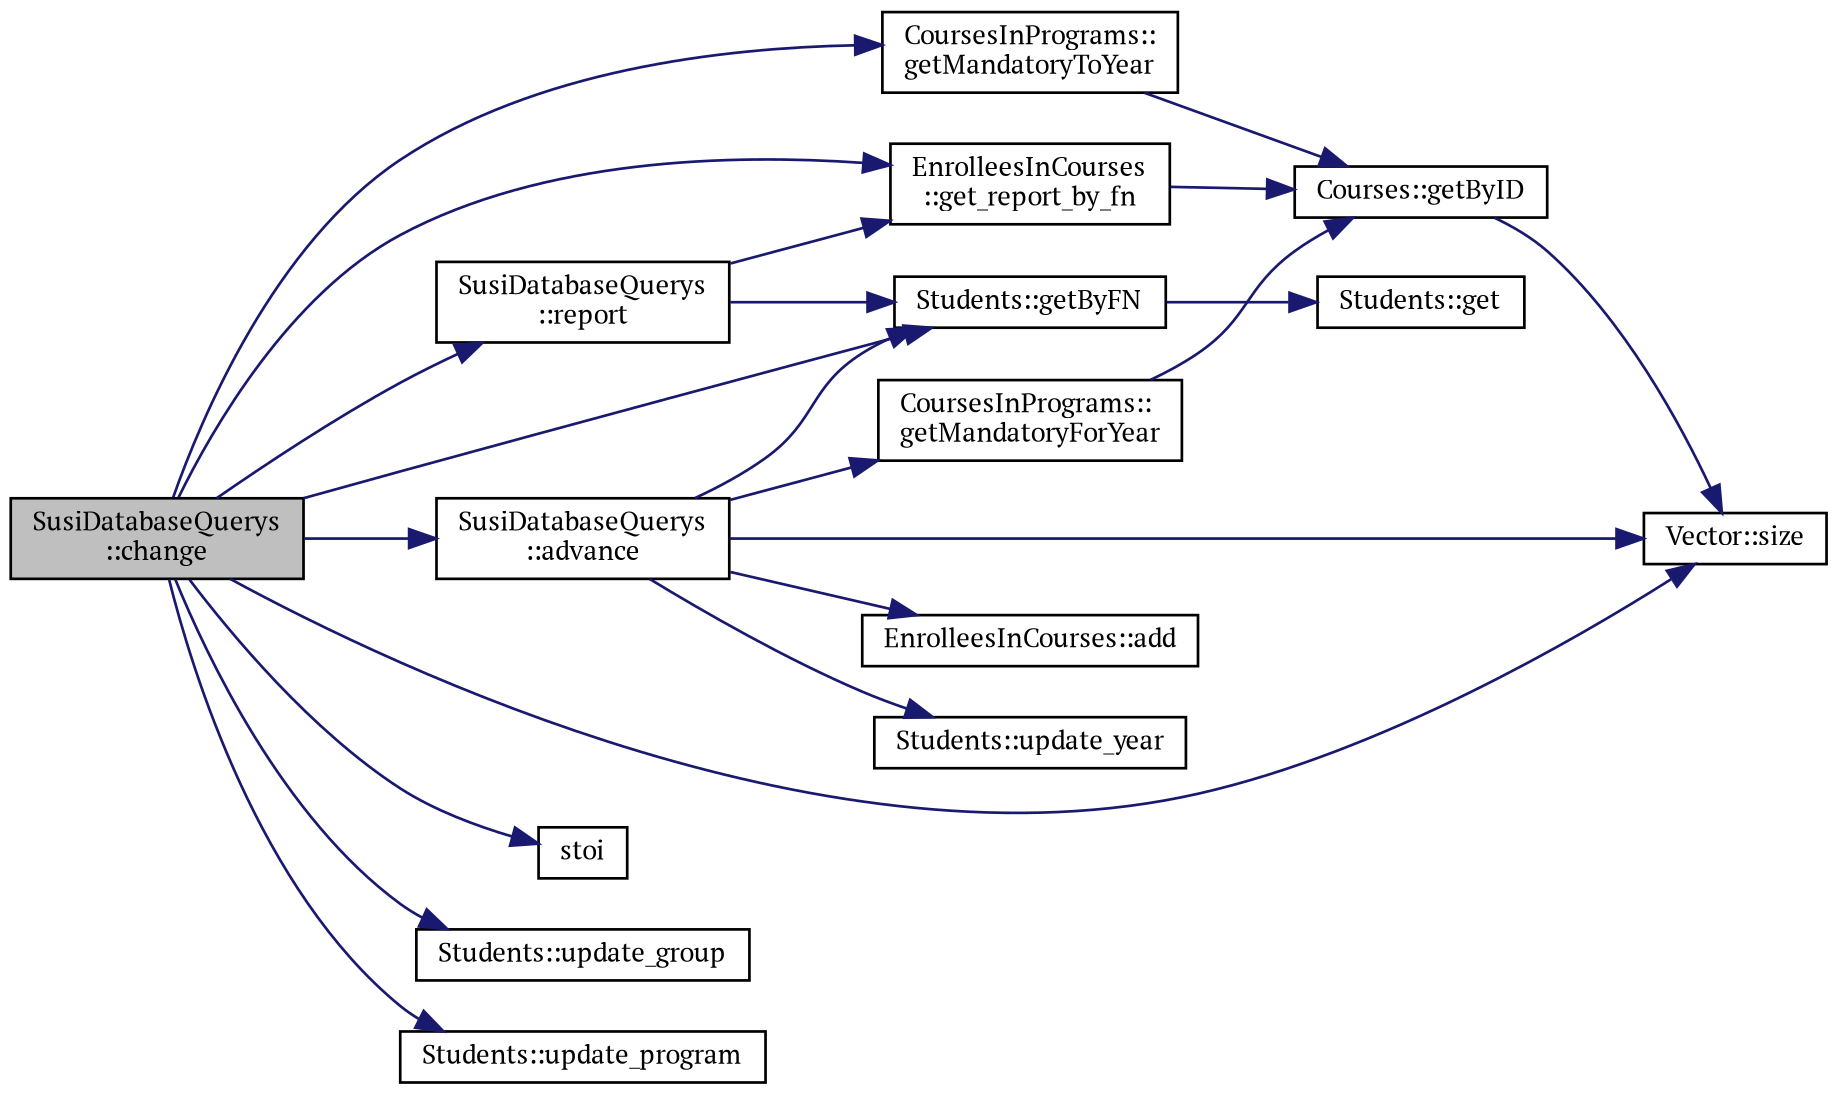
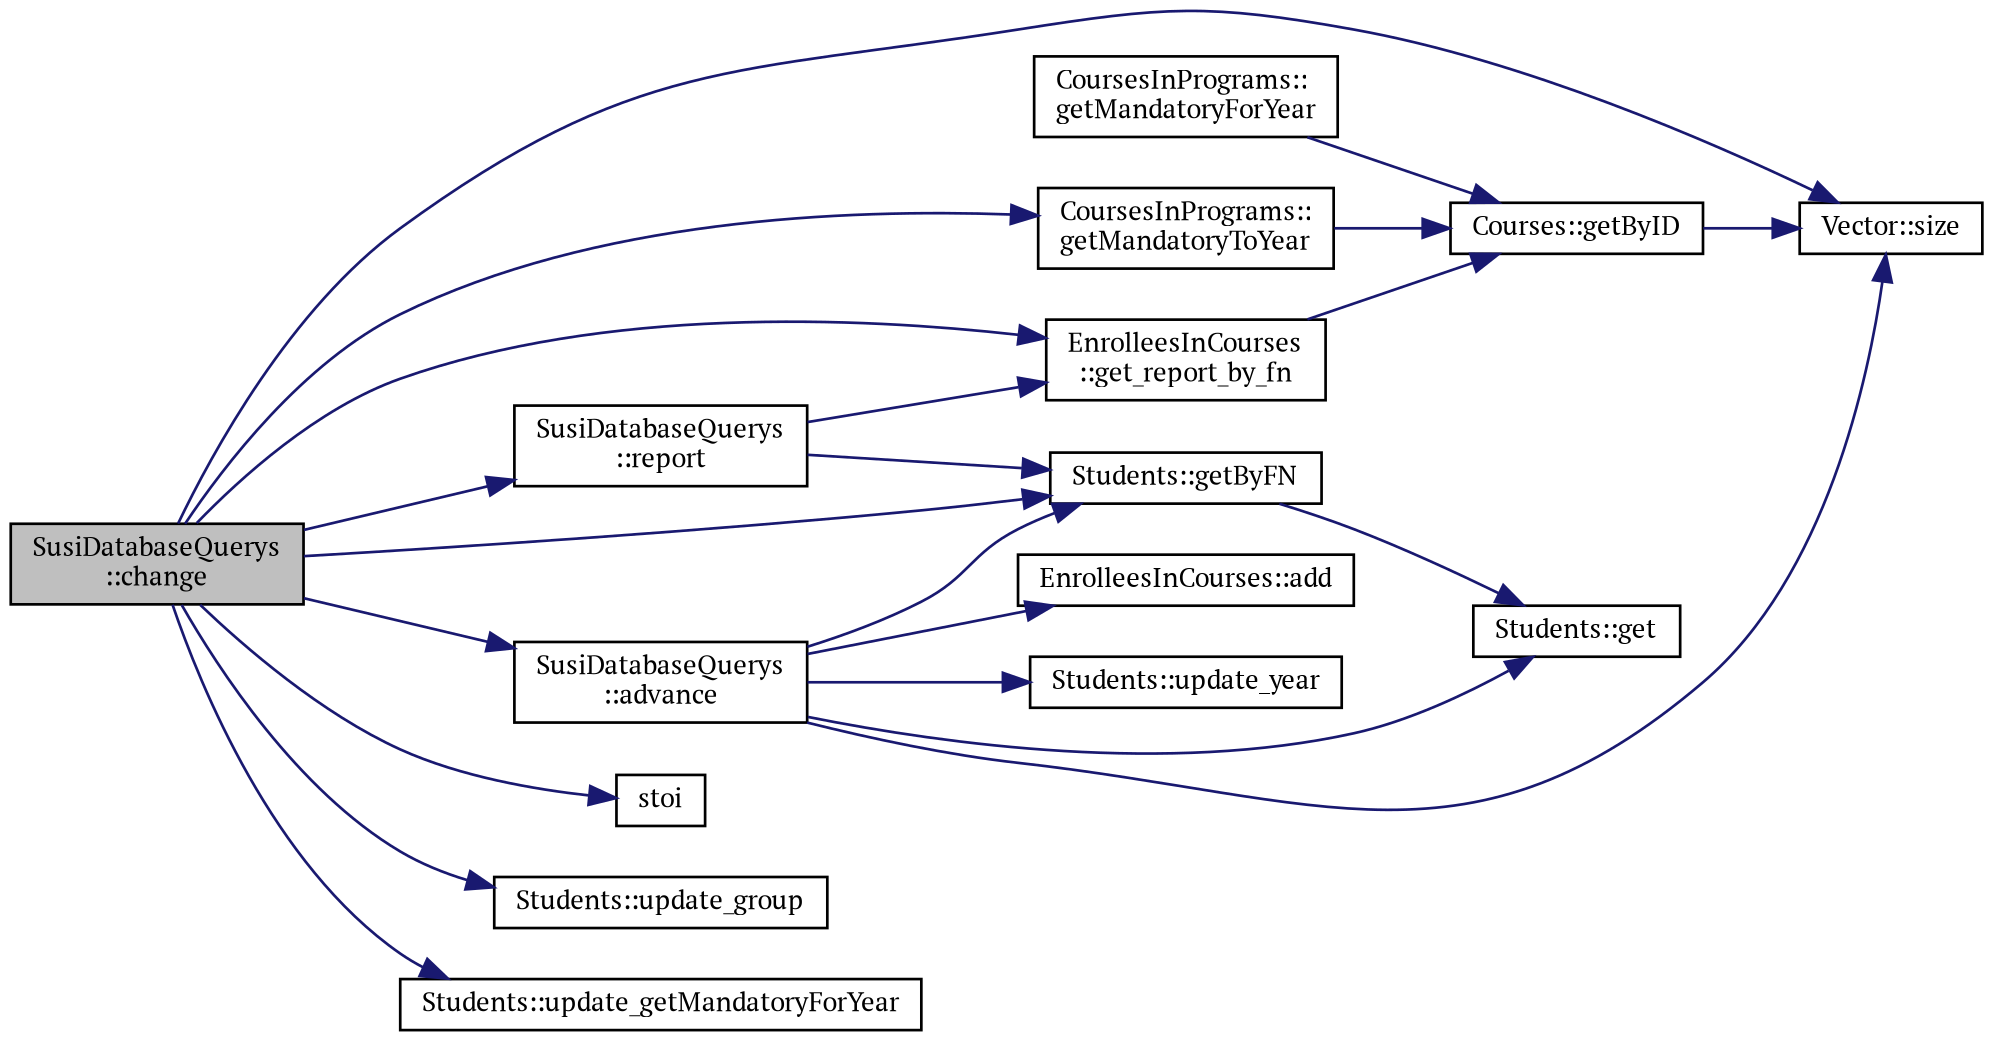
edge "SusiDatabaseQuerys ::advance" -> "CoursesInPrograms:: getMandatoryForYear": now "SusiDatabaseQuerys ::advance" -> "Students::get"
node "Students::update_program": label "Students::update_program" -> "Students::update_getMandatoryForYear"
